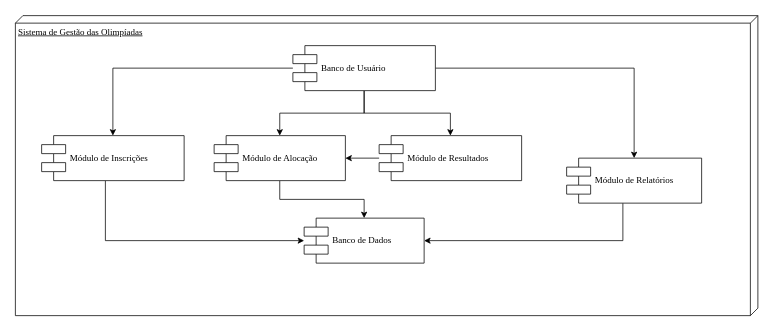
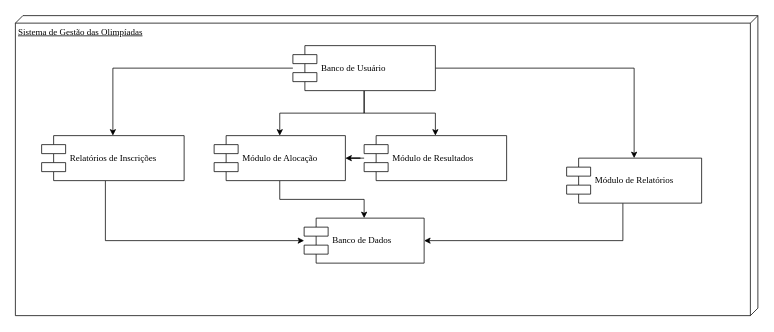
node "Módulo de Inscrições": label "Módulo de Inscrições" -> "Relatórios de Inscrições"
node "Módulo de Resultados": moved (450, 158) -> (435, 158)
